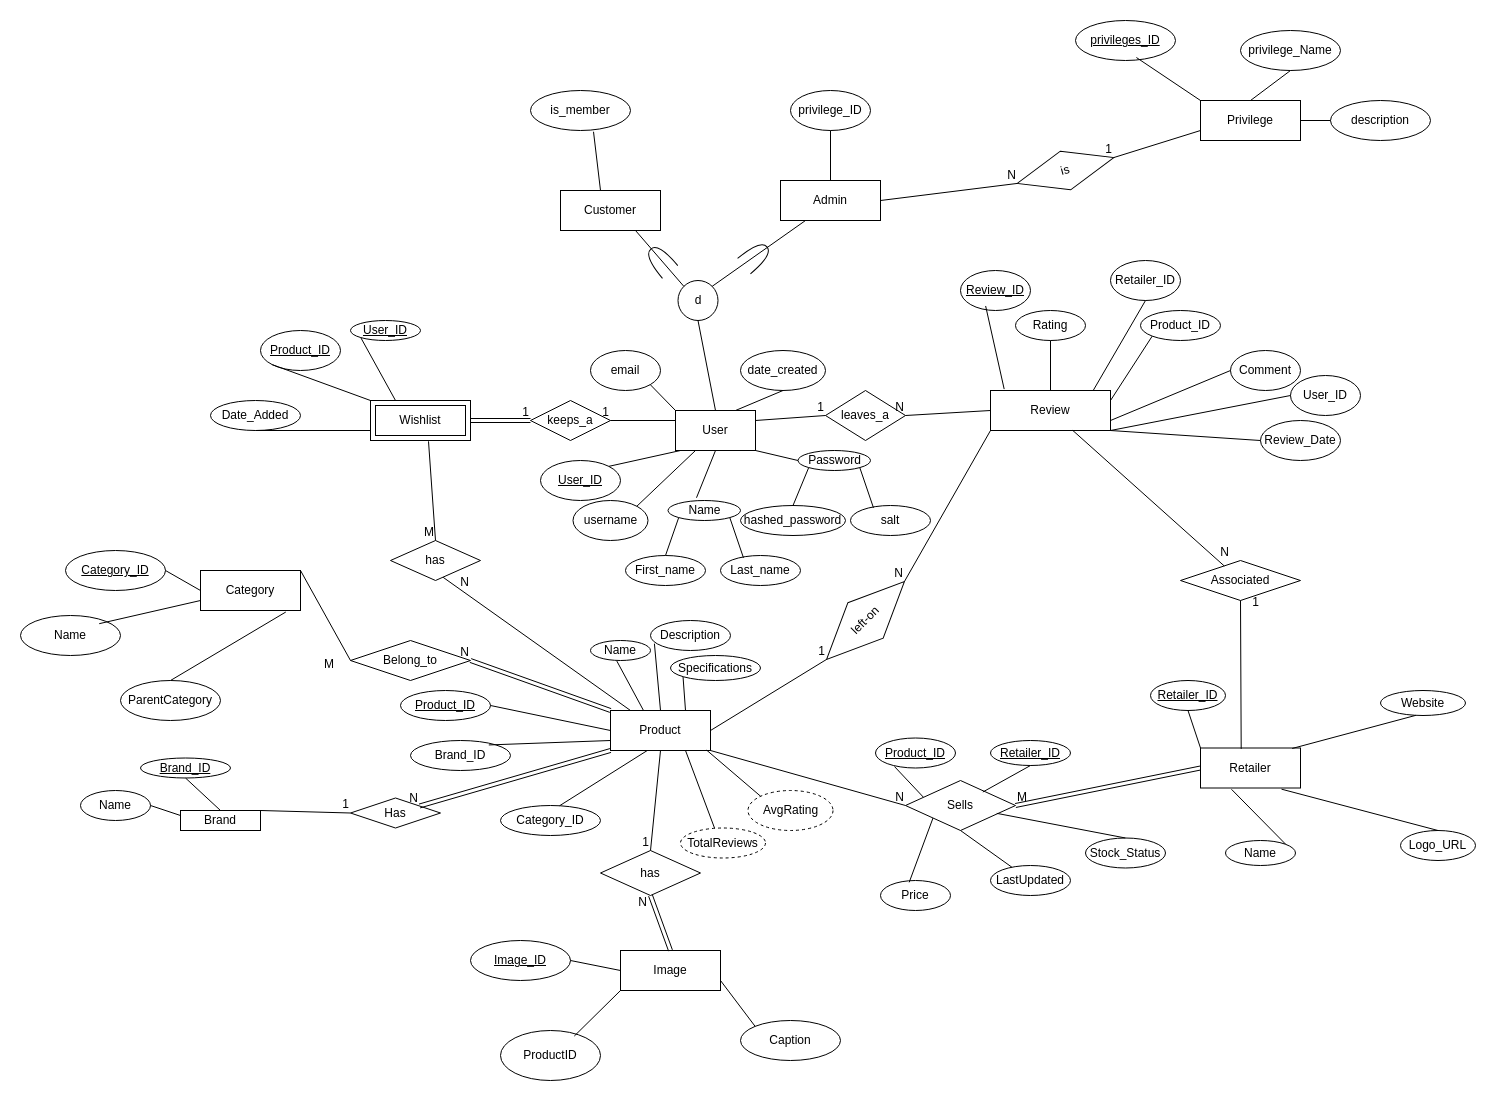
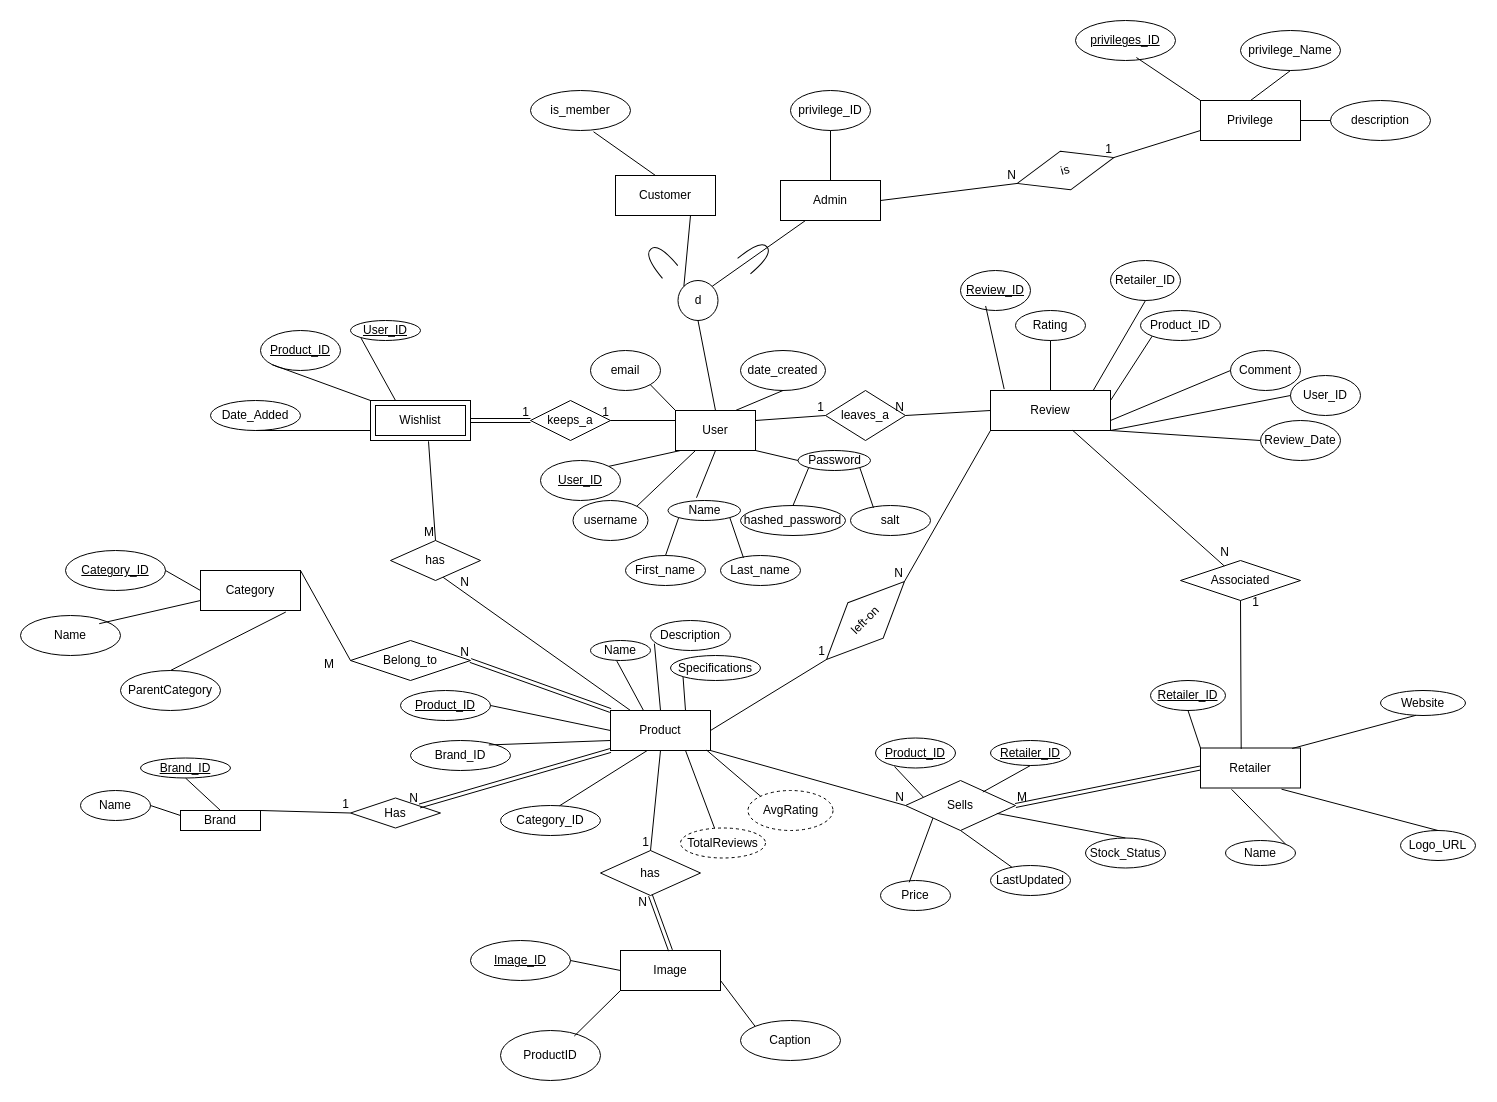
node "Customer": moved (611, 211) -> (666, 196)
node "ParentCategory": moved (171, 701) -> (171, 691)
